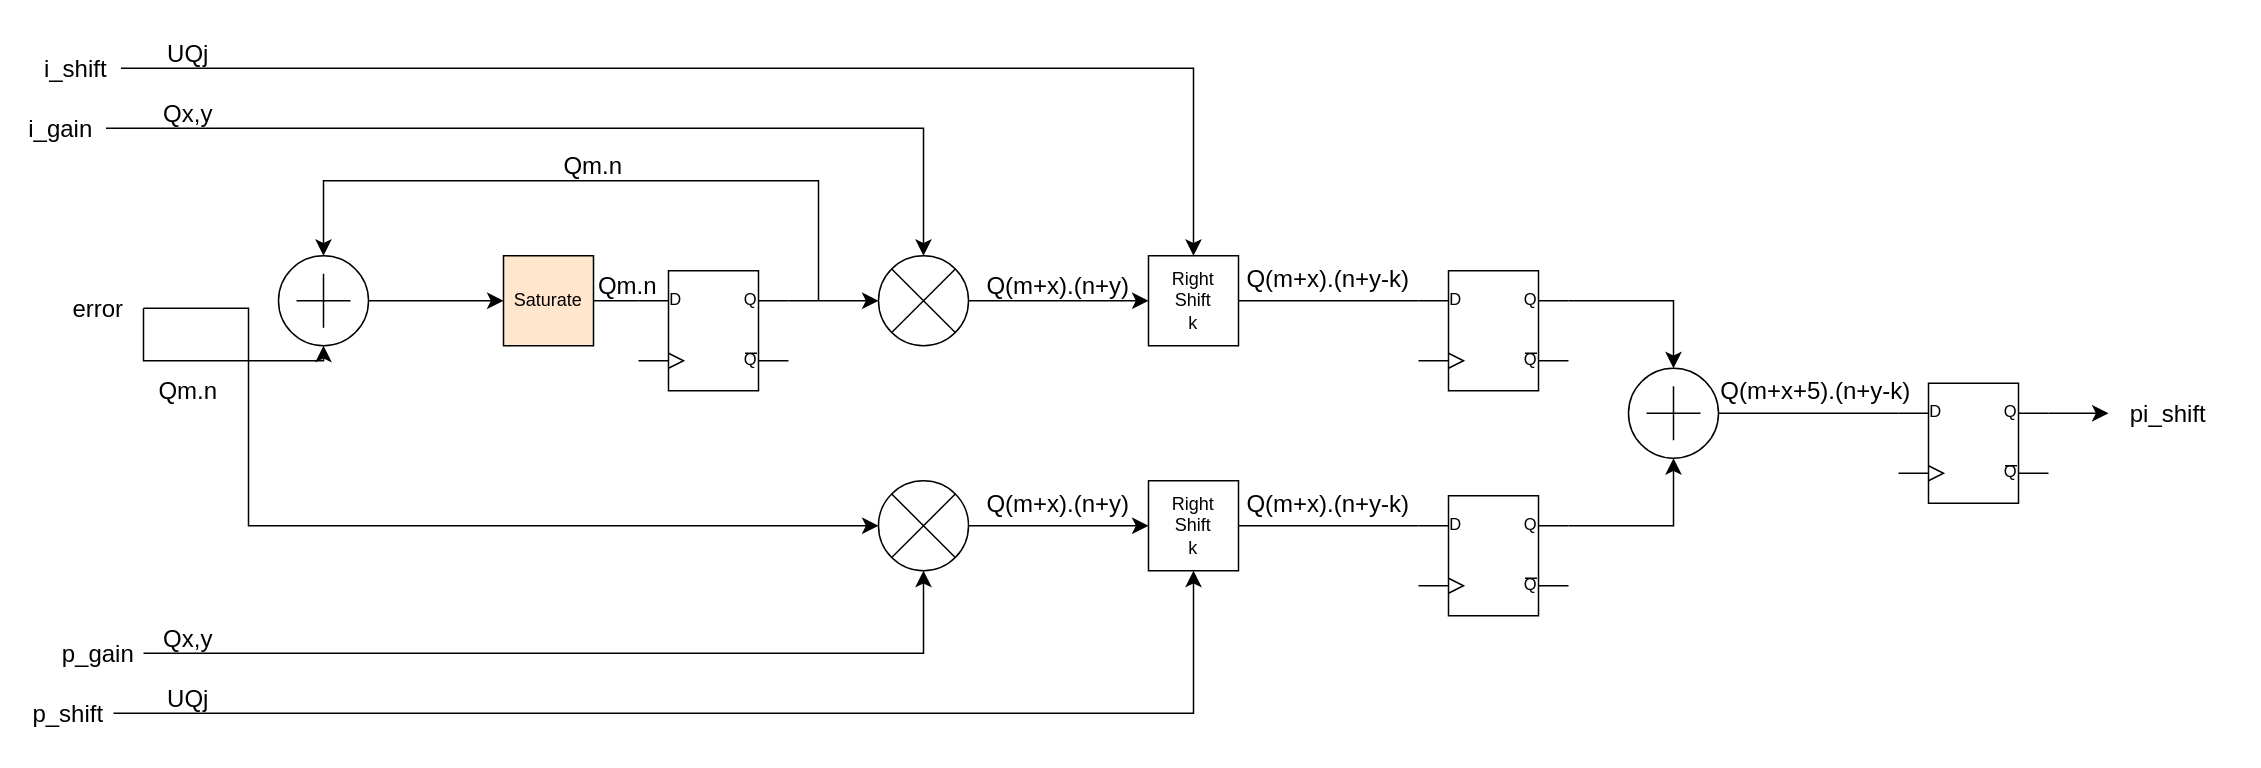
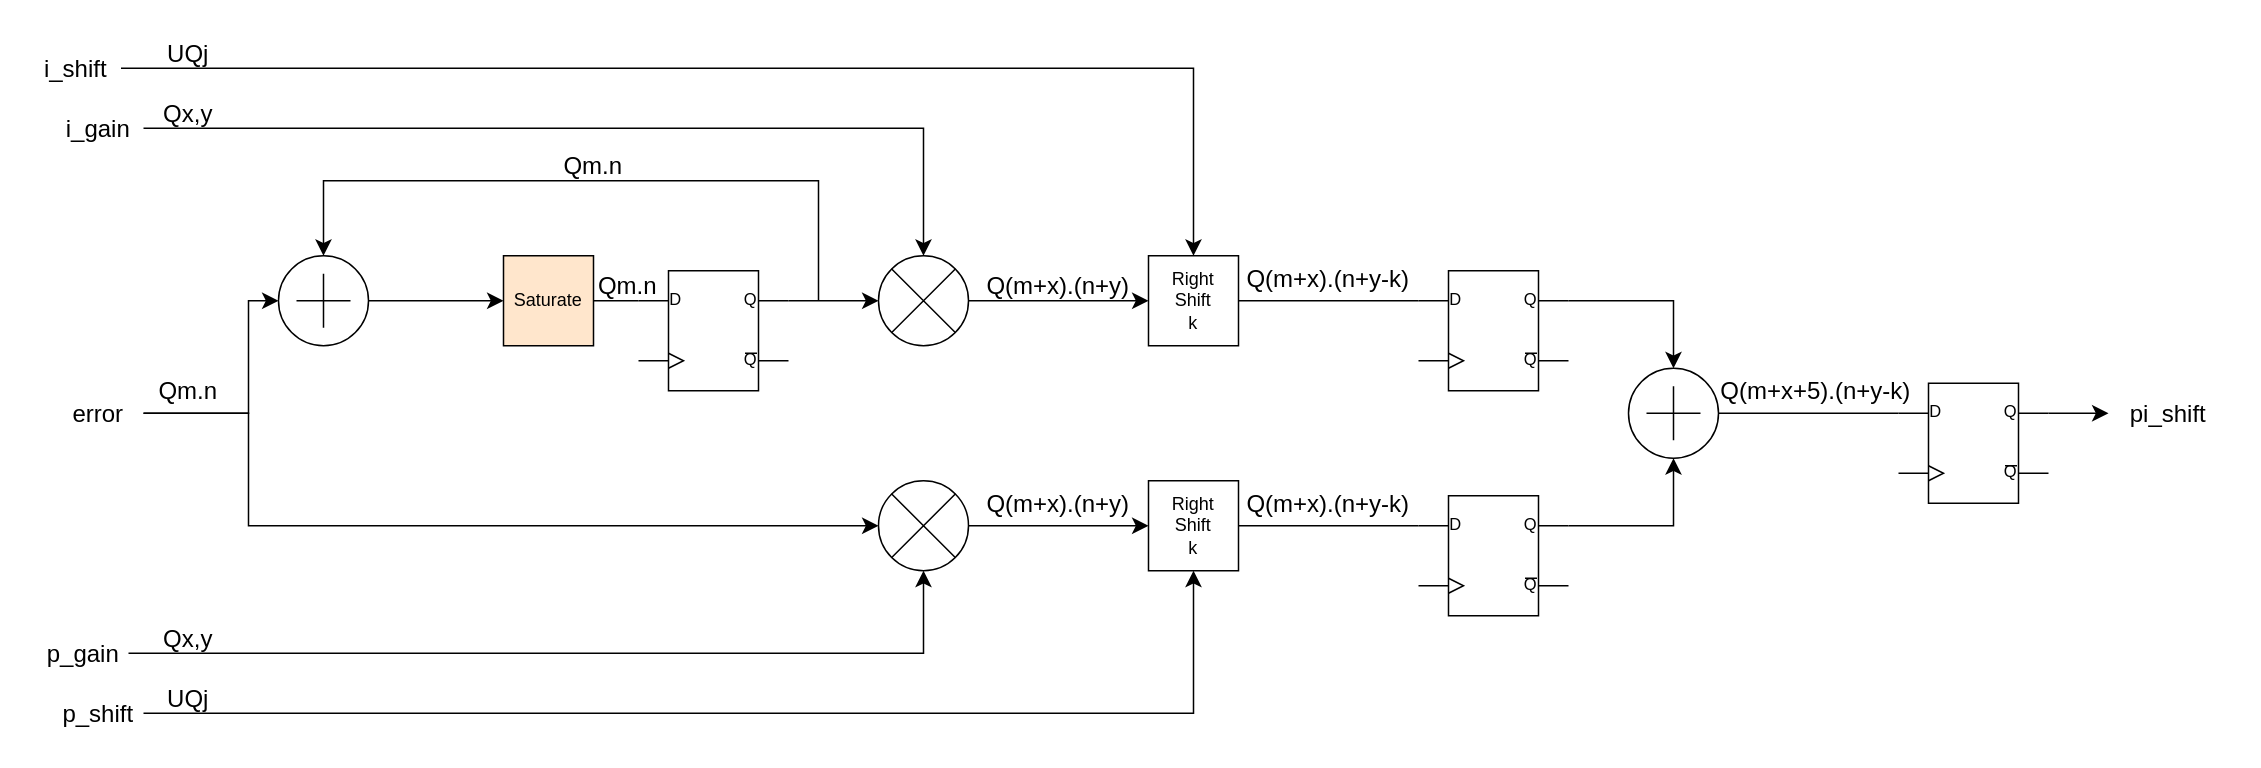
node "i_gain": moved (61, 128) -> (98, 128)
node "error": moved (98, 308) -> (98, 413)
node "p_gain": moved (98, 653) -> (83, 653)
node "p_shift": moved (68, 713) -> (98, 713)
